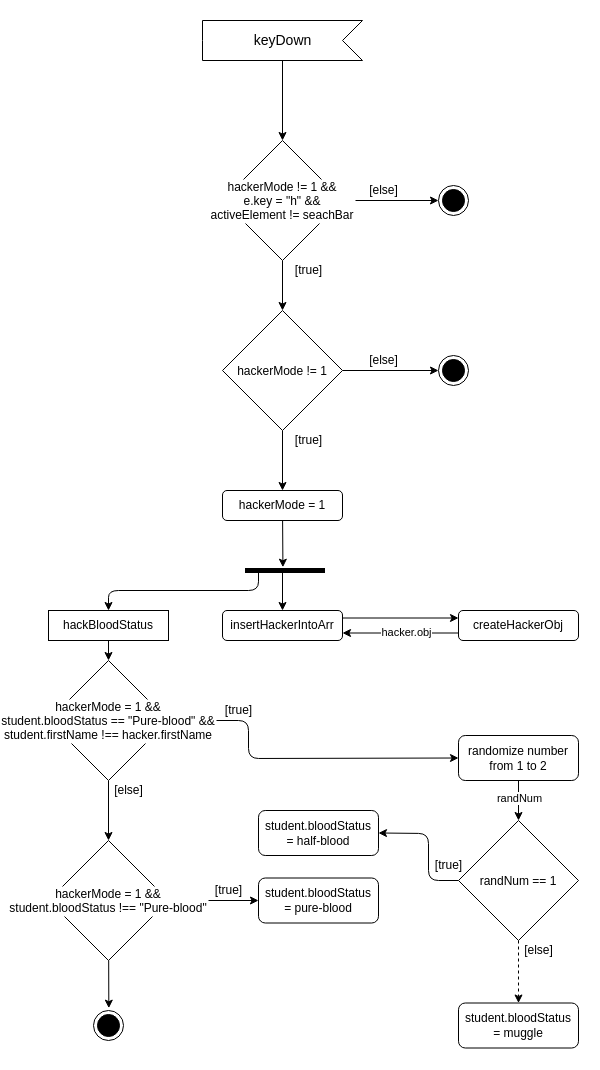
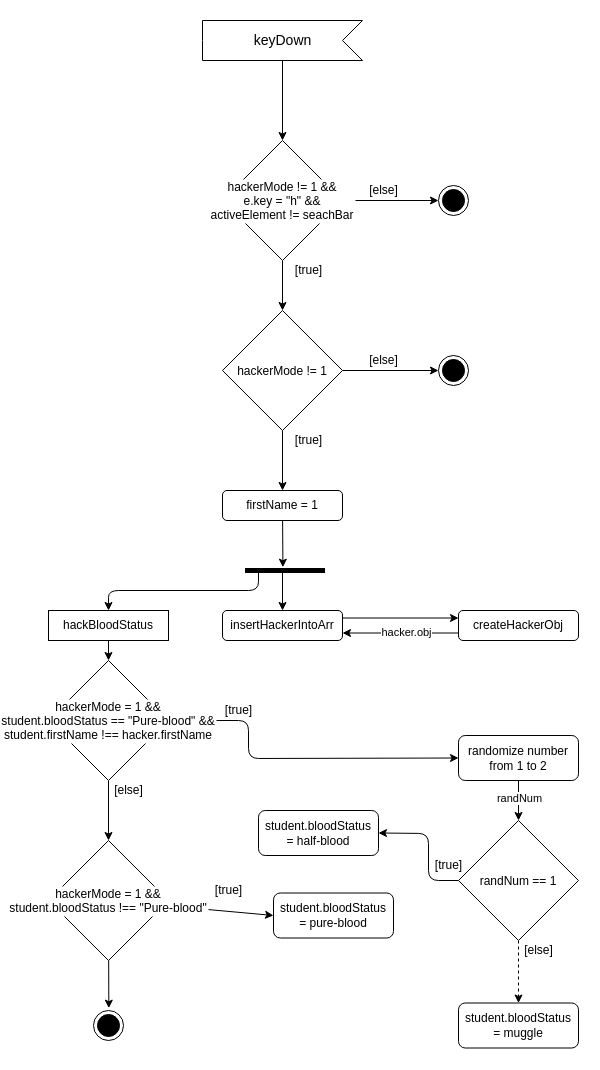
node "hackerMode = 1": label "hackerMode = 1" -> "firstName = 1"
node "student.bloodStatus = pure-blood": moved (319, 901) -> (334, 916)
